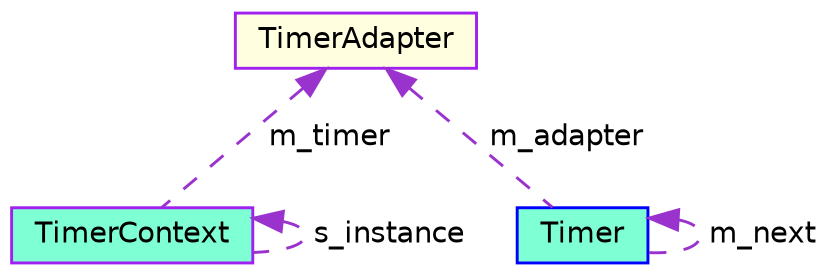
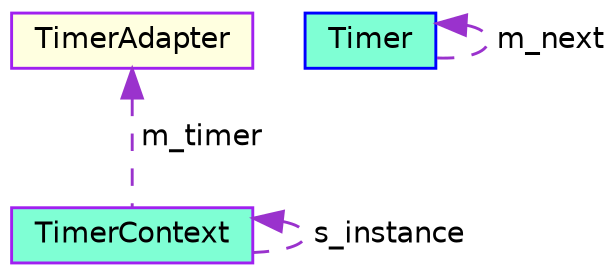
edge "Timer" -> "TimerAdapter": removed, label "m_adapter"
